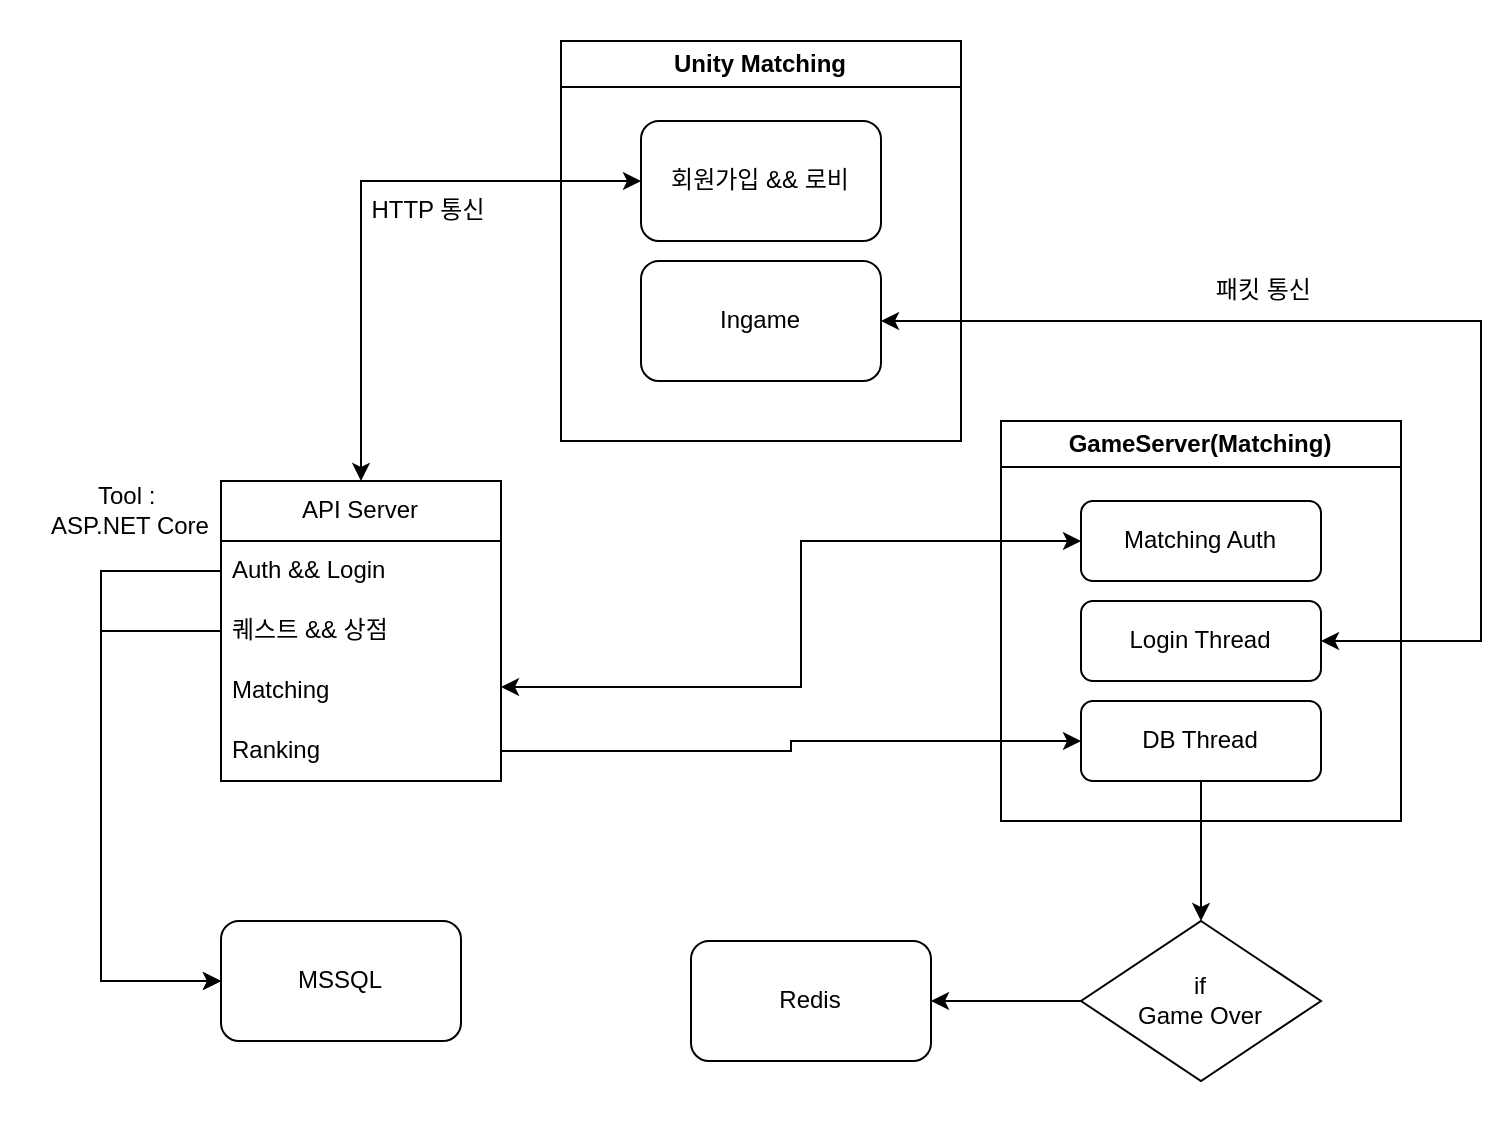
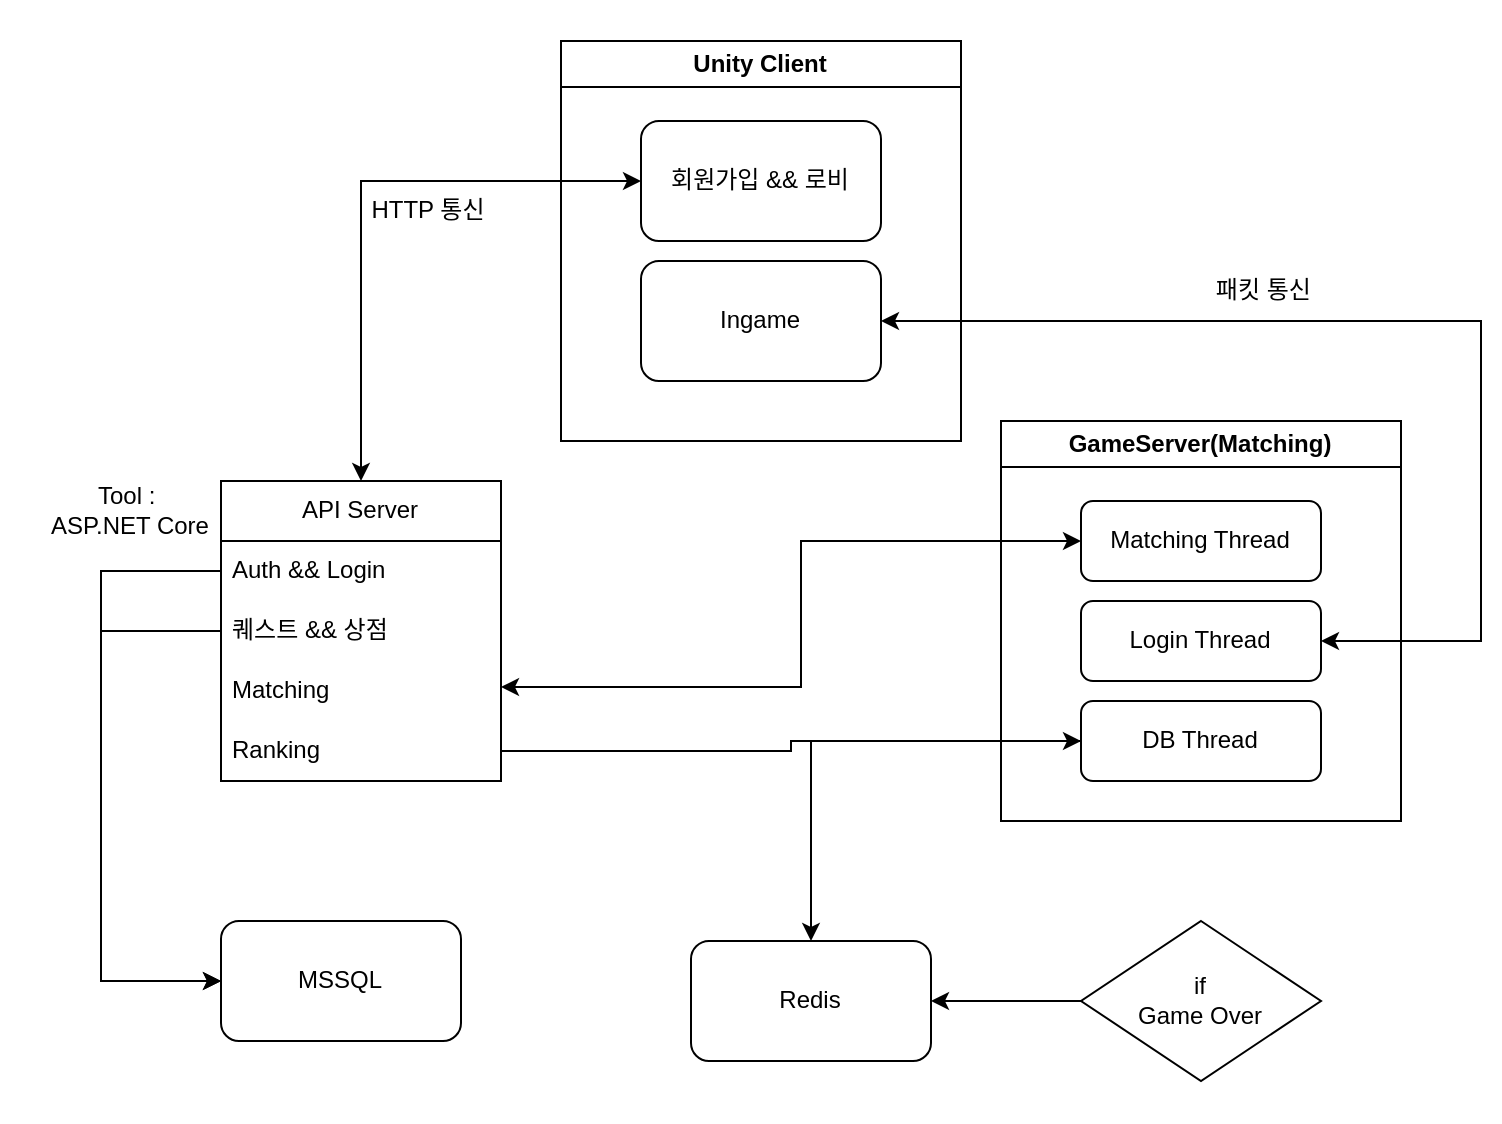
node "Unity Matching": label "Unity Matching" -> "Unity Client"
node "Matching Auth": label "Matching Auth" -> "Matching Thread"
edge "DB Thread" -> "if Game Over": now "DB Thread" -> "Redis"
